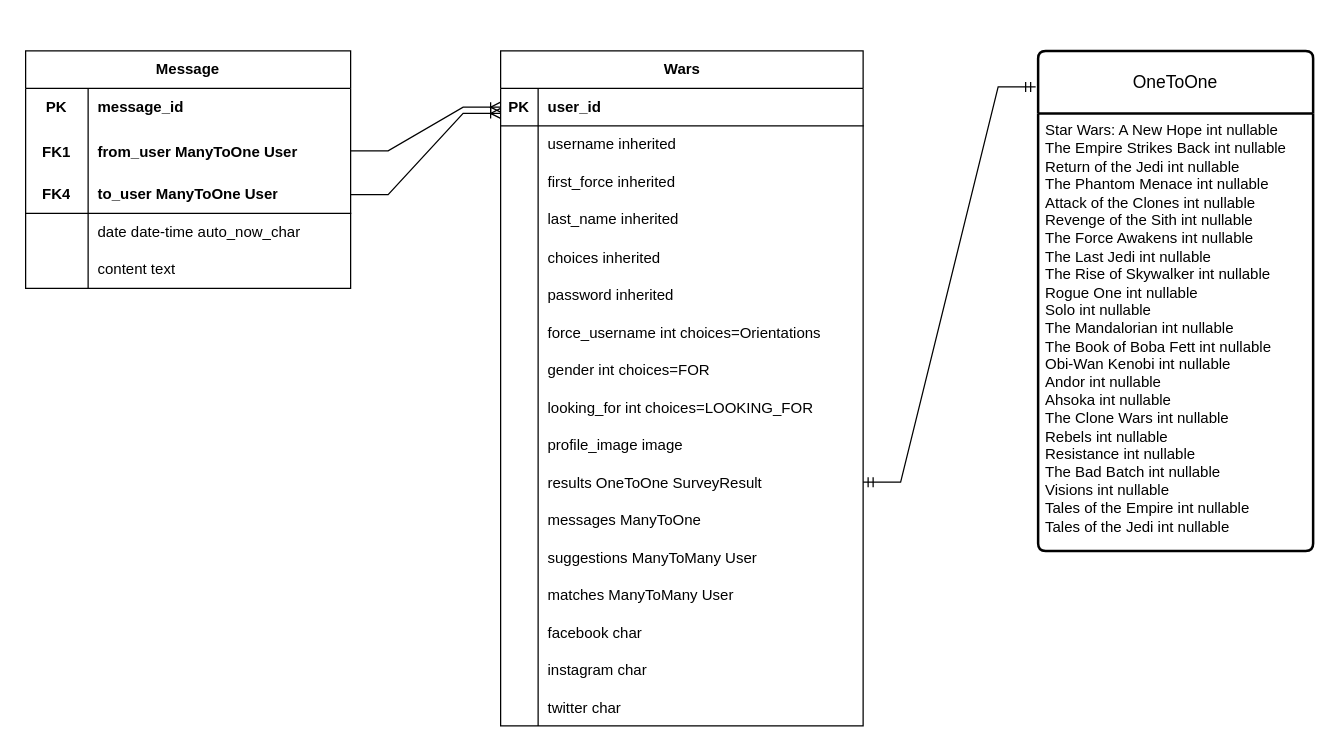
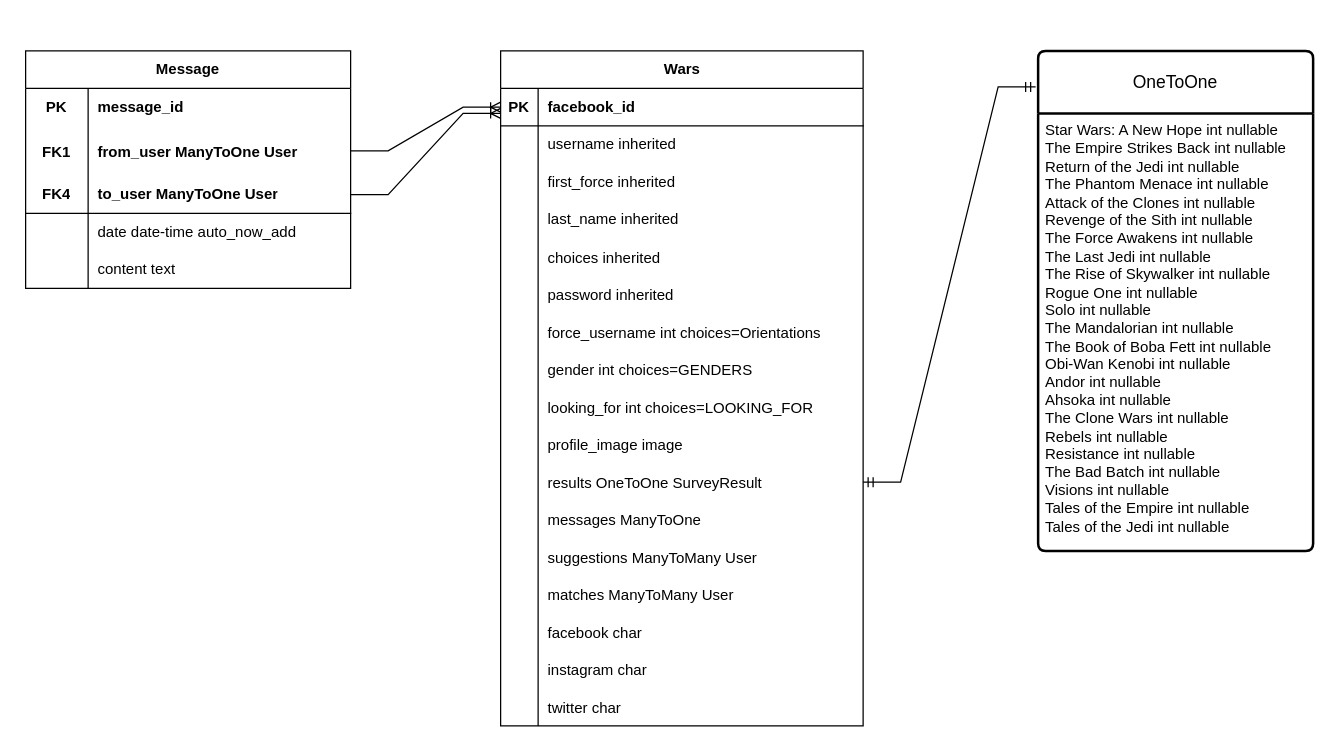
node "user_id": label "user_id" -> "facebook_id"
node "date date-time auto_now_char": label "date date-time auto_now_char" -> "date date-time auto_now_add"
node "gender int choices=FOR": label "gender int choices=FOR" -> "gender int choices=GENDERS"
